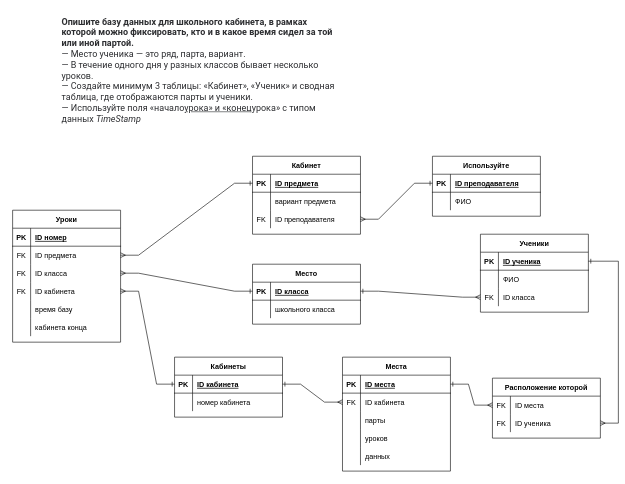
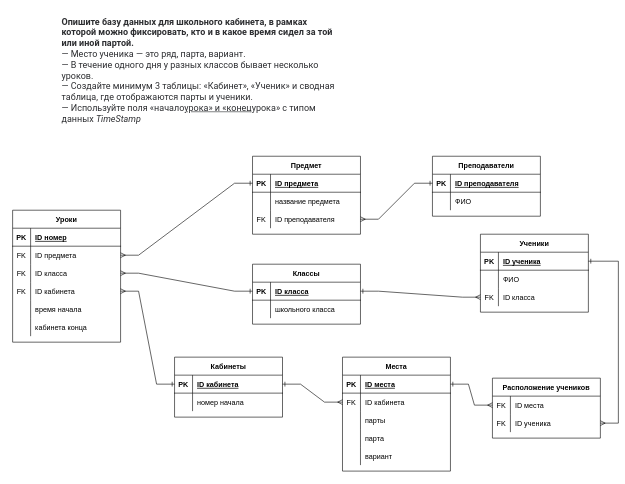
node "Кабинет": label "Кабинет" -> "Предмет"
node "Используйте": label "Используйте" -> "Преподаватели"
node "вариант предмета": label "вариант предмета" -> "название предмета"
node "Место": label "Место" -> "Классы"
node "время базу": label "время базу" -> "время начала"
node "Расположение которой": label "Расположение которой" -> "Расположение учеников"
node "номер кабинета": label "номер кабинета" -> "номер начала"
node "уроков": label "уроков" -> "парта"
node "данных": label "данных" -> "вариант"
